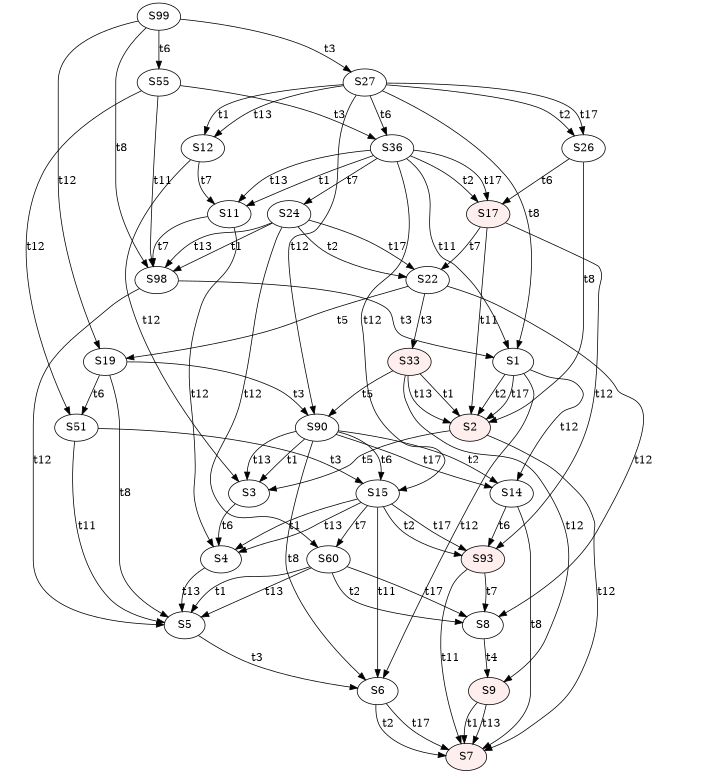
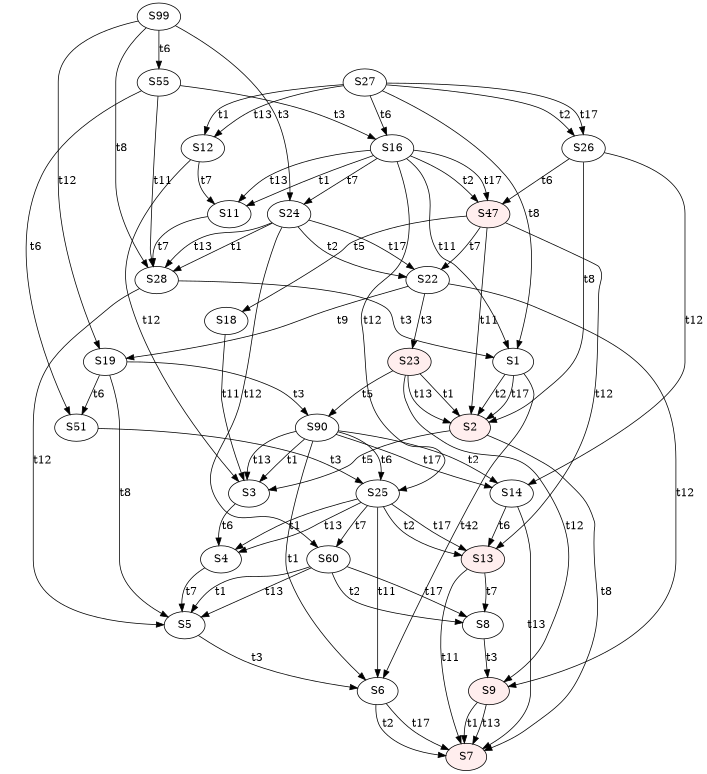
edge "S99" -> "S27": now "S99" -> "S24"
node "S36": label "S36" -> "S16"
node "S17": label "S17" -> "S47"
edge "S27" -> "S90": removed, label "t12"
edge "S55" -> "S51": label "t12" -> "t6"
node "S98": label "S98" -> "S28"
node "S18": added
edge "S22" -> "S19": label "t5" -> "t9"
node "S33": label "S33" -> "S23"
edge "S11" -> "S4": removed, label "t12"
edge "S1" -> "S14": now "S26" -> "S14"
edge "S22" -> "S8": now "S22" -> "S9"
node "S15": label "S15" -> "S25"
edge "S1" -> "S6": label "t12" -> "t42"
edge "S51" -> "S5": removed, label "t11"
edge "S90" -> "S6": label "t8" -> "t1"
node "S93": label "S93" -> "S13"
edge "S4" -> "S5": label "t13" -> "t7"
edge "S2" -> "S7": label "t12" -> "t8"
edge "S14" -> "S7": label "t8" -> "t13"
edge "S8" -> "S9": label "t4" -> "t3"
